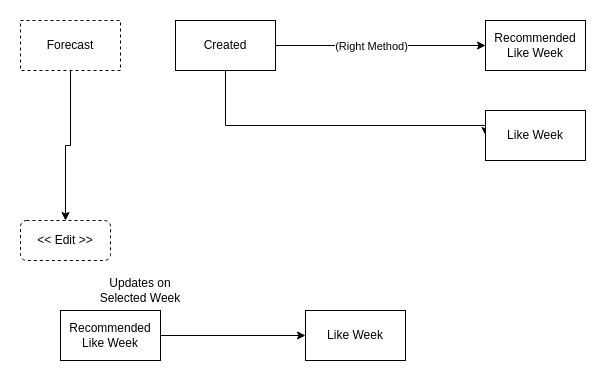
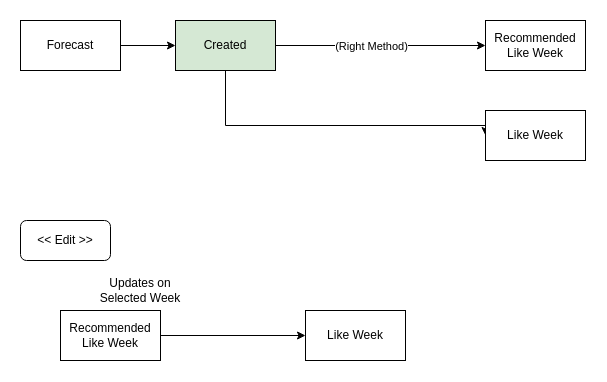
node "Forecast": style dashed -> solid
node "Created": fillcolor #ffffff -> #d5e8d4
edge "Forecast" -> "<< Edit >>": now "Forecast" -> "Created"
node "<< Edit >>": style dashed -> solid
